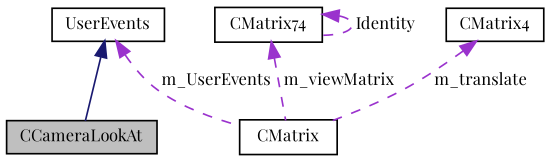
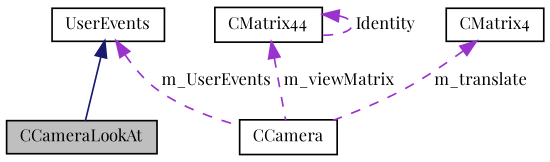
node "CMatrix74": label "CMatrix74" -> "CMatrix44"
node "CMatrix": label "CMatrix" -> "CCamera"
